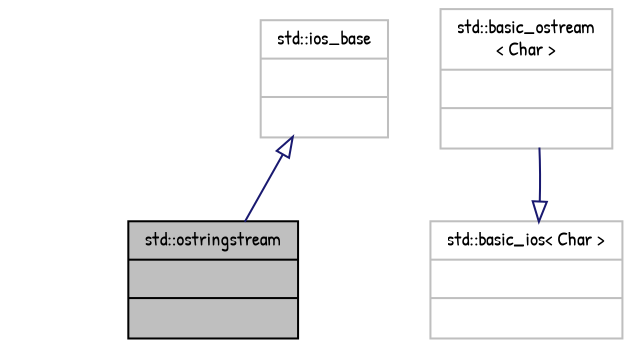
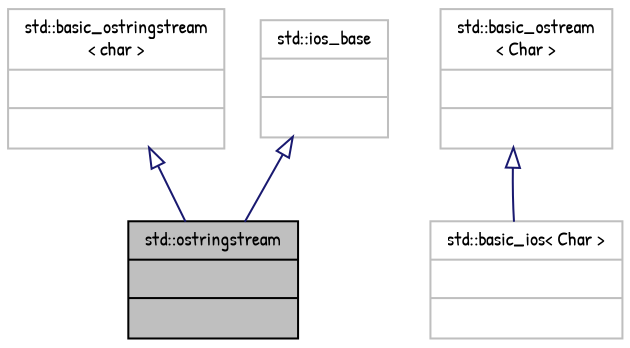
node "std::basic_ostringstream": added
edge "std::basic_ostream" -> "std::basic_ios< Char >": reversed
